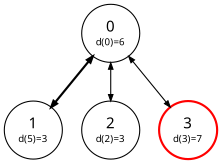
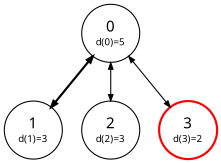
node "0": text "d(0)=6" -> "d(0)=5"
node "1": text "d(5)=3" -> "d(1)=3"
node "3": text "d(3)=7" -> "d(3)=2"
